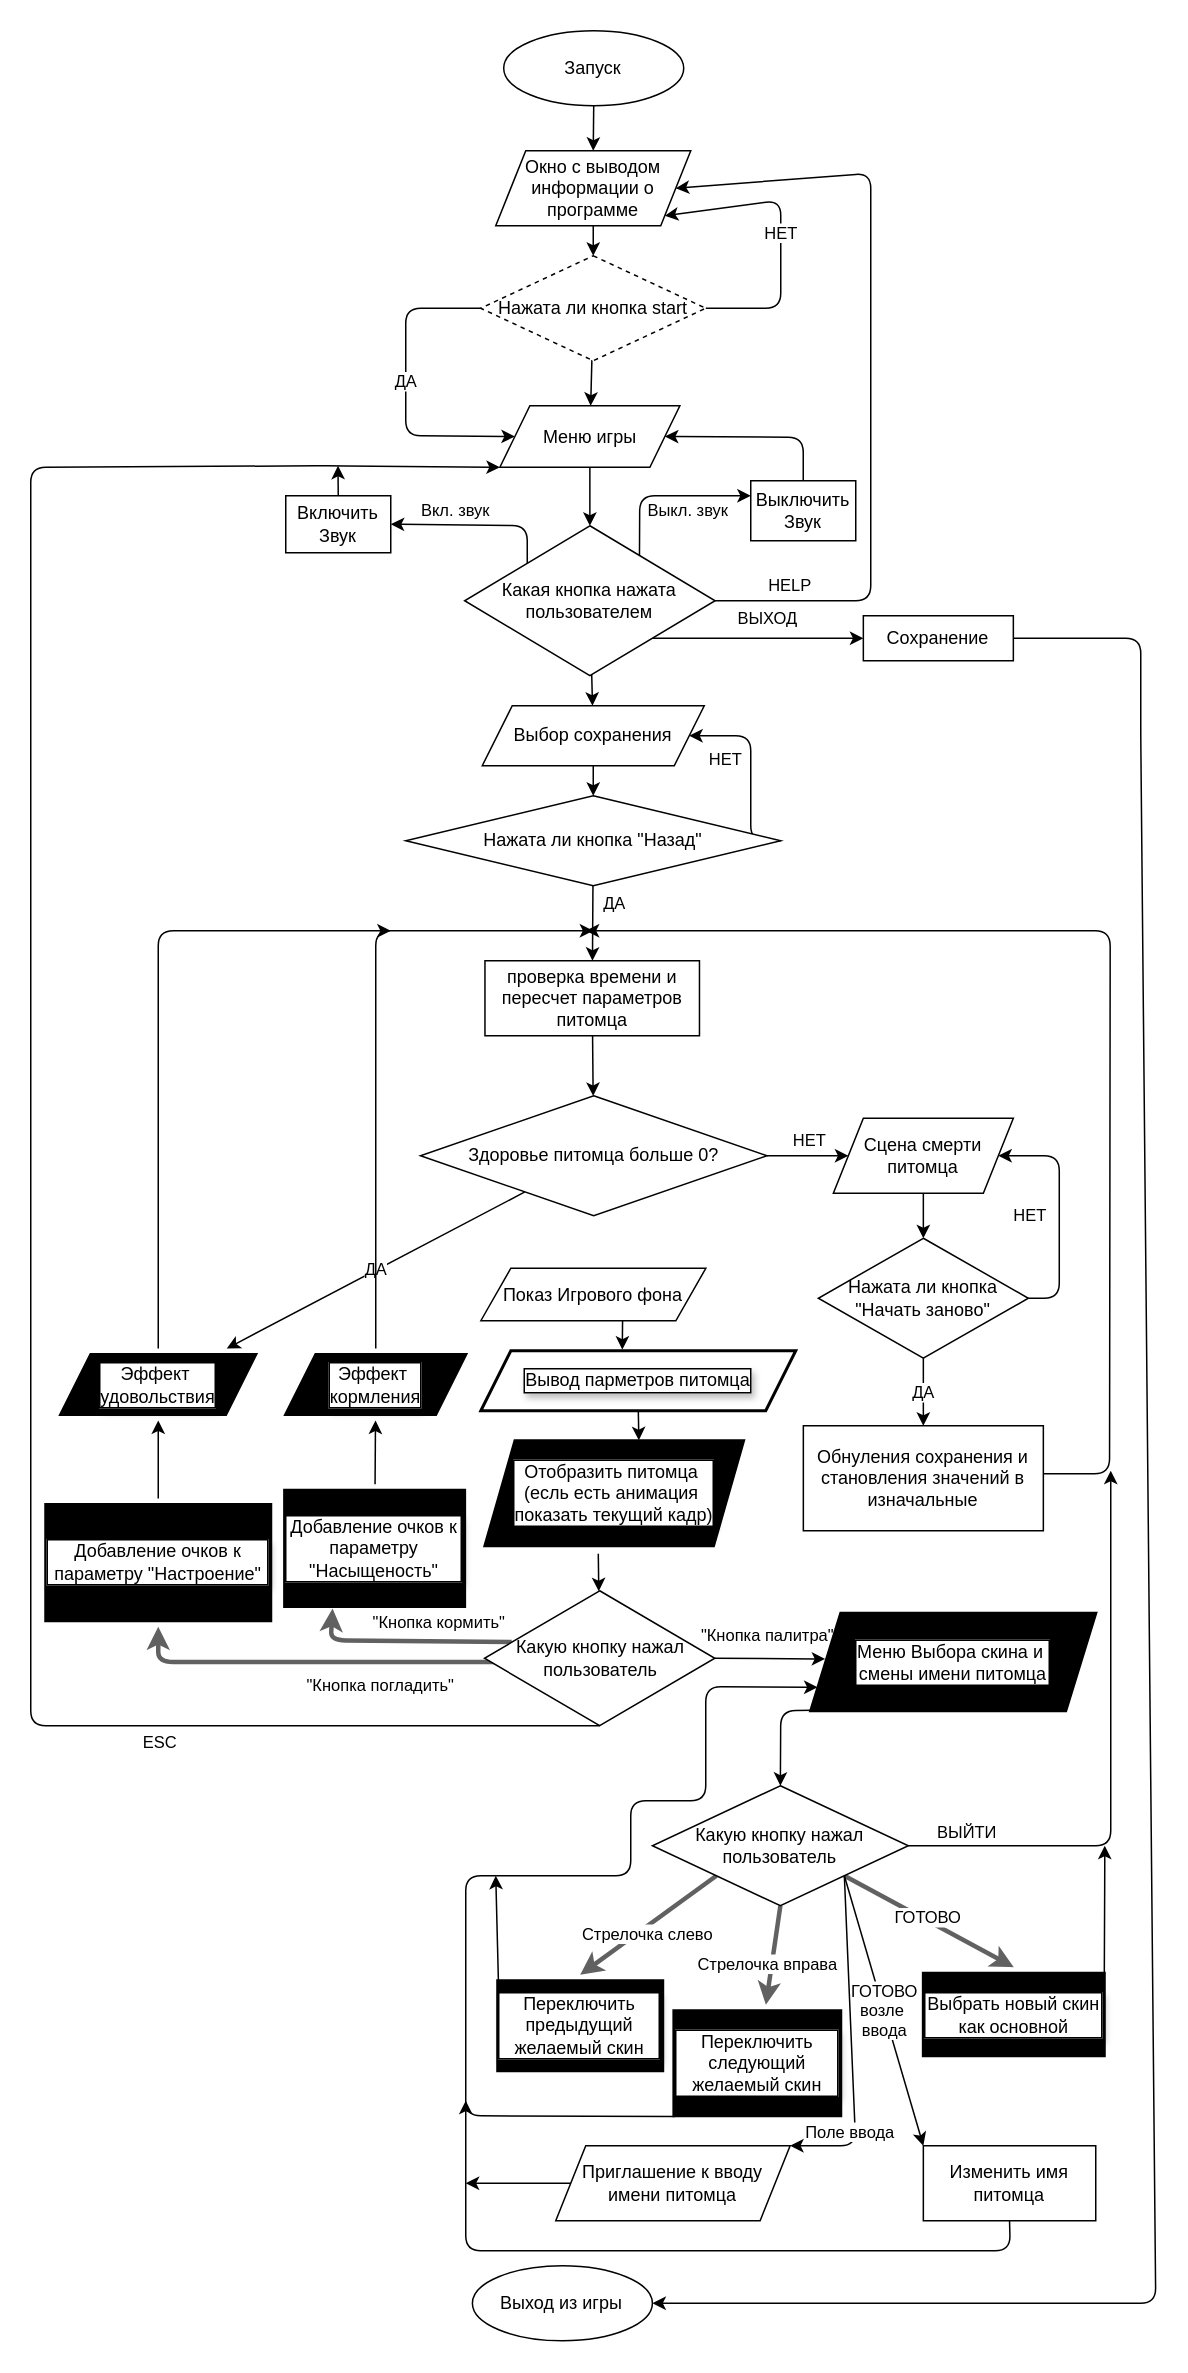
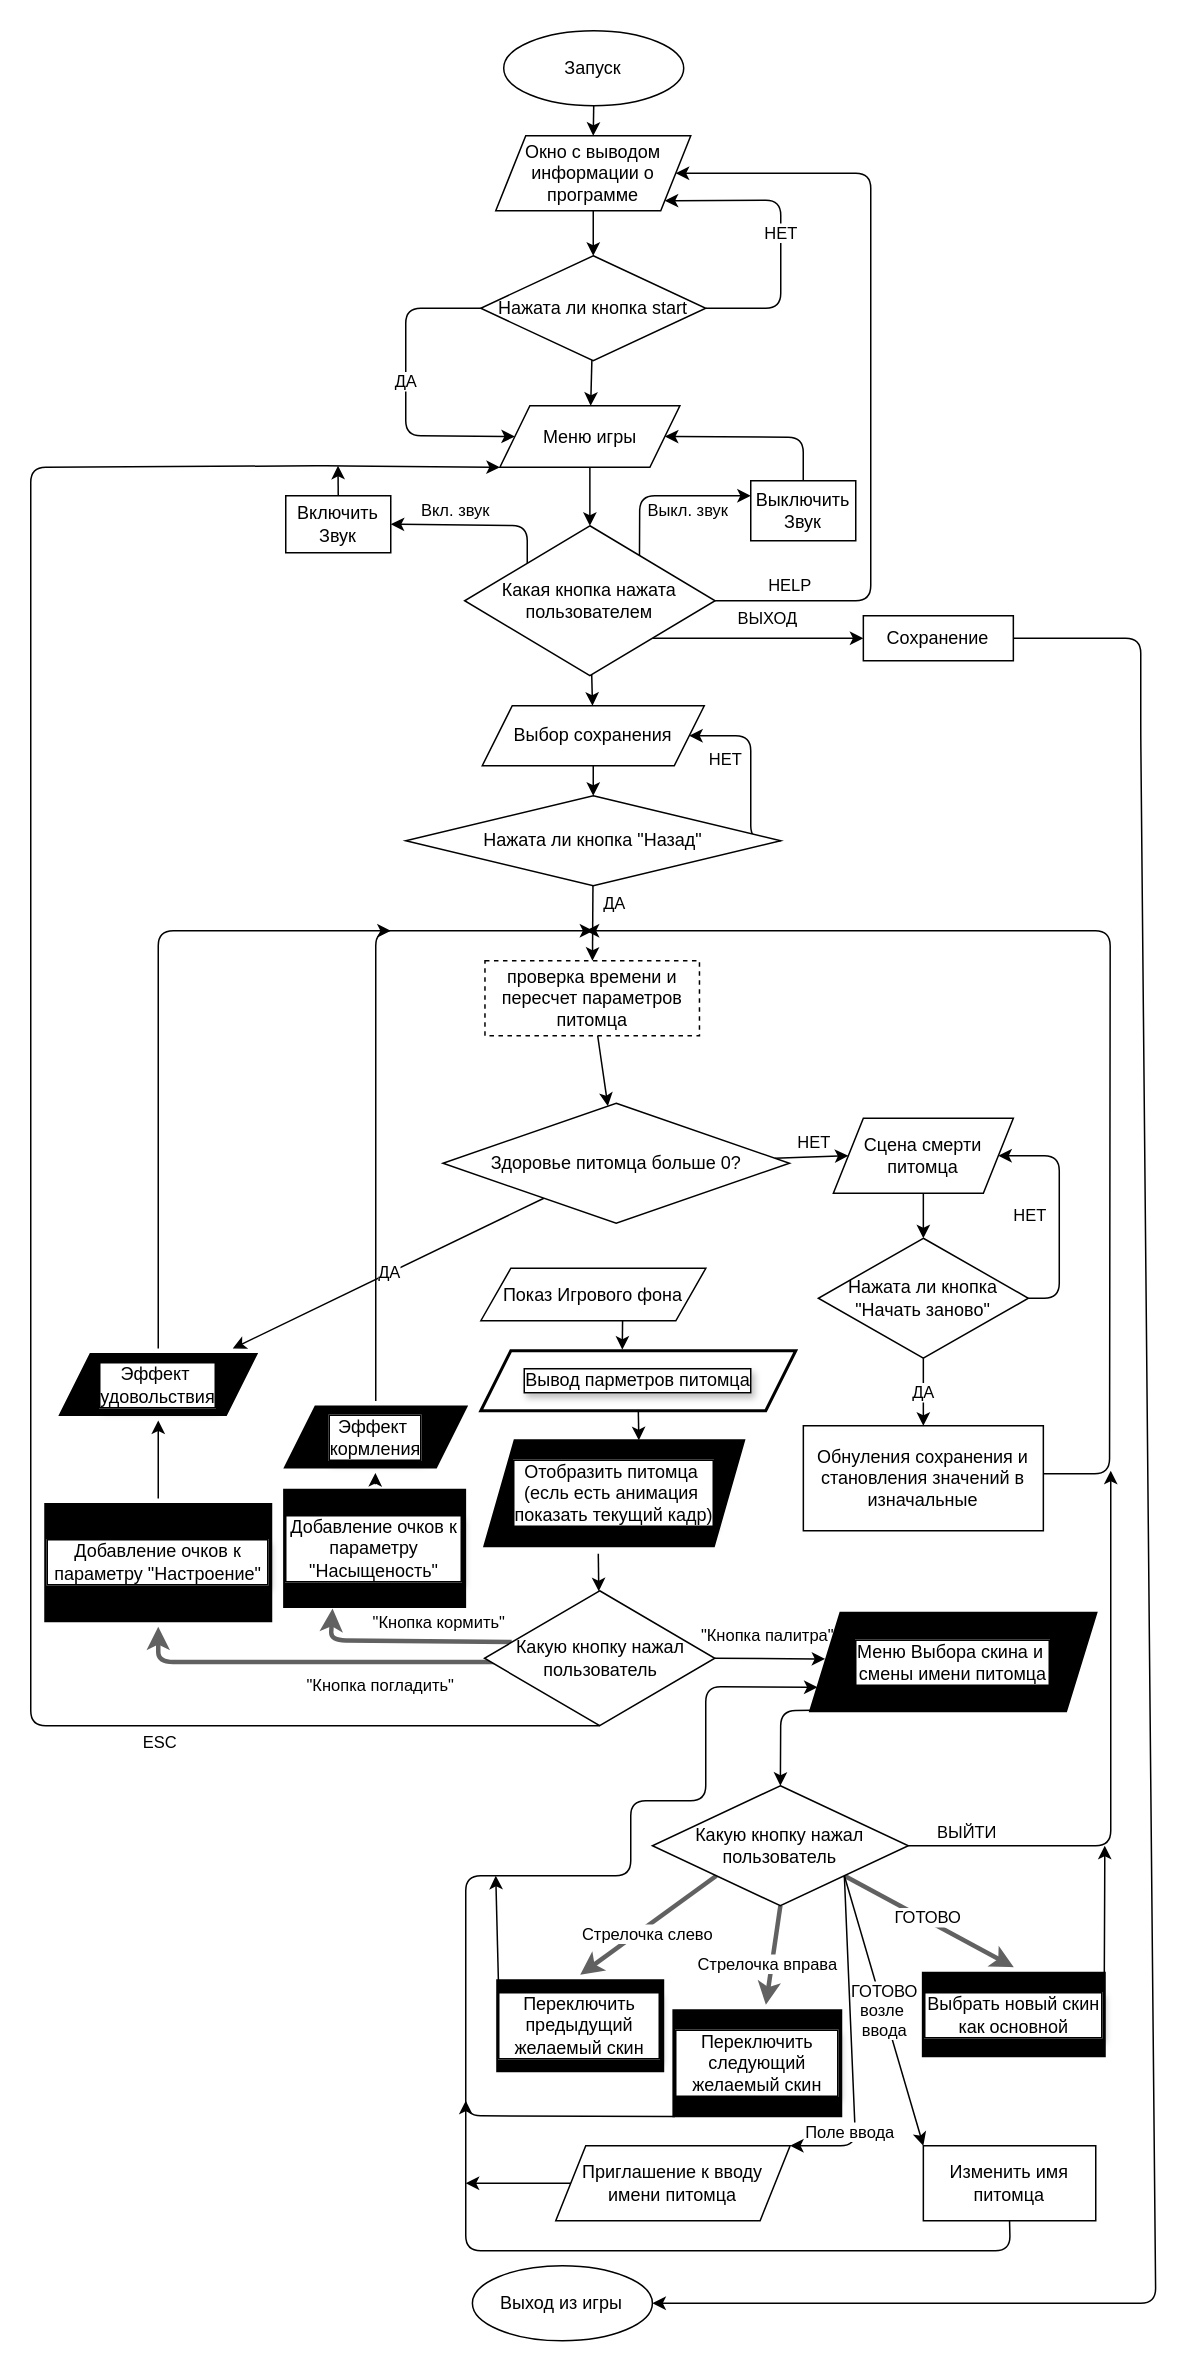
node "Окно с выводом информации о программе": moved (593, 188) -> (593, 173)
node "Нажата ли кнопка start": style dashed -> solid
node "проверка времени и пересчет параметров питомца": style solid -> dashed
node "Здоровье питомца больше 0?": moved (594, 1156) -> (616, 1163)
node "Эффект кормления": moved (376, 1385) -> (376, 1437)
